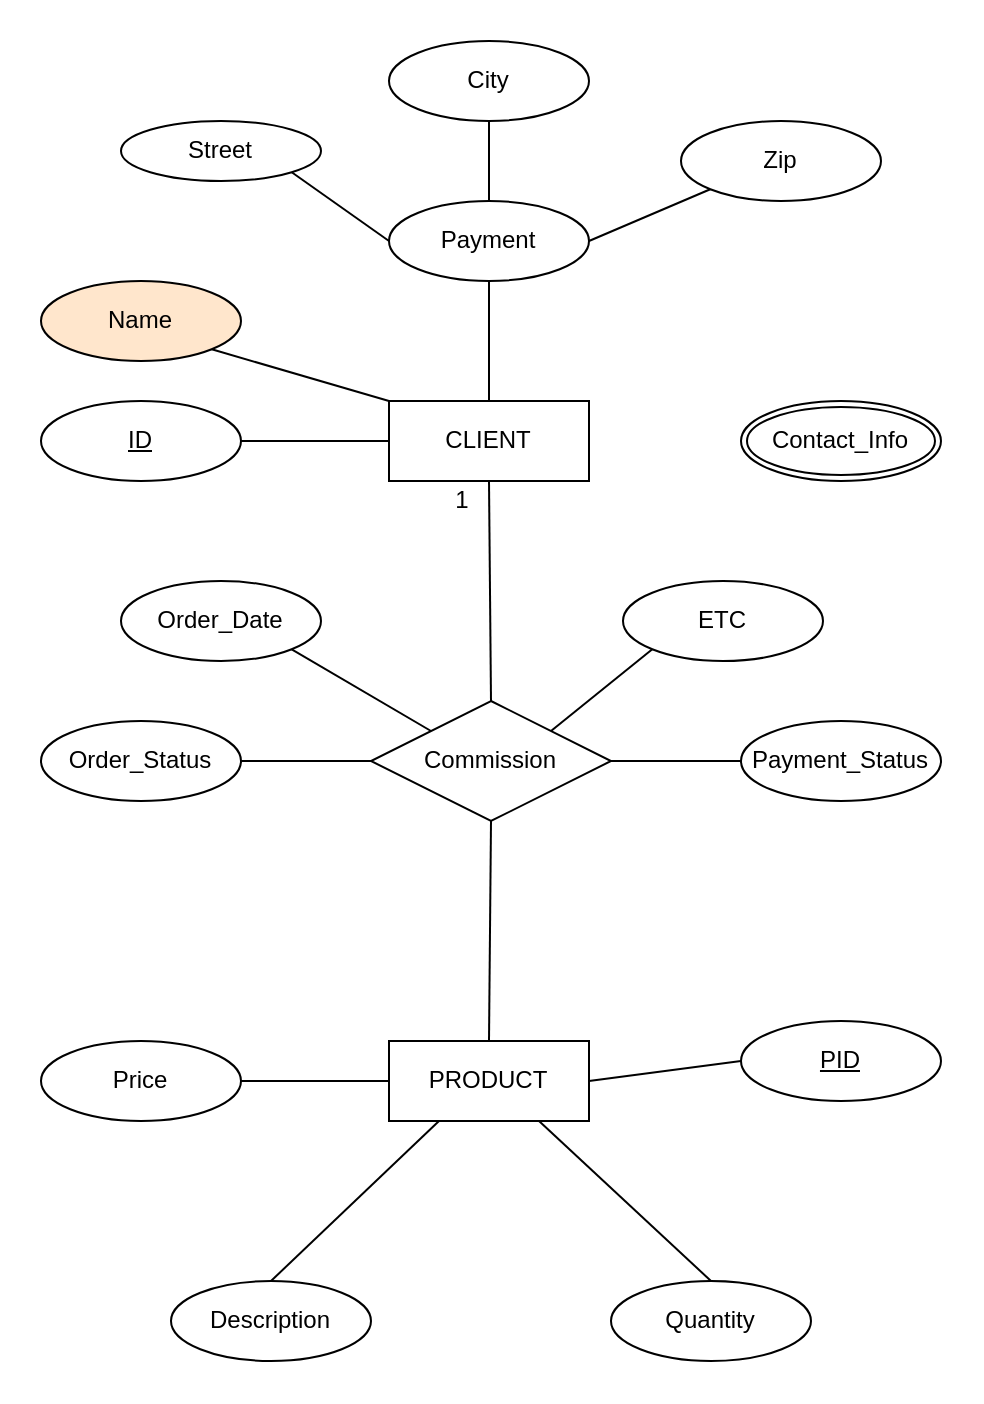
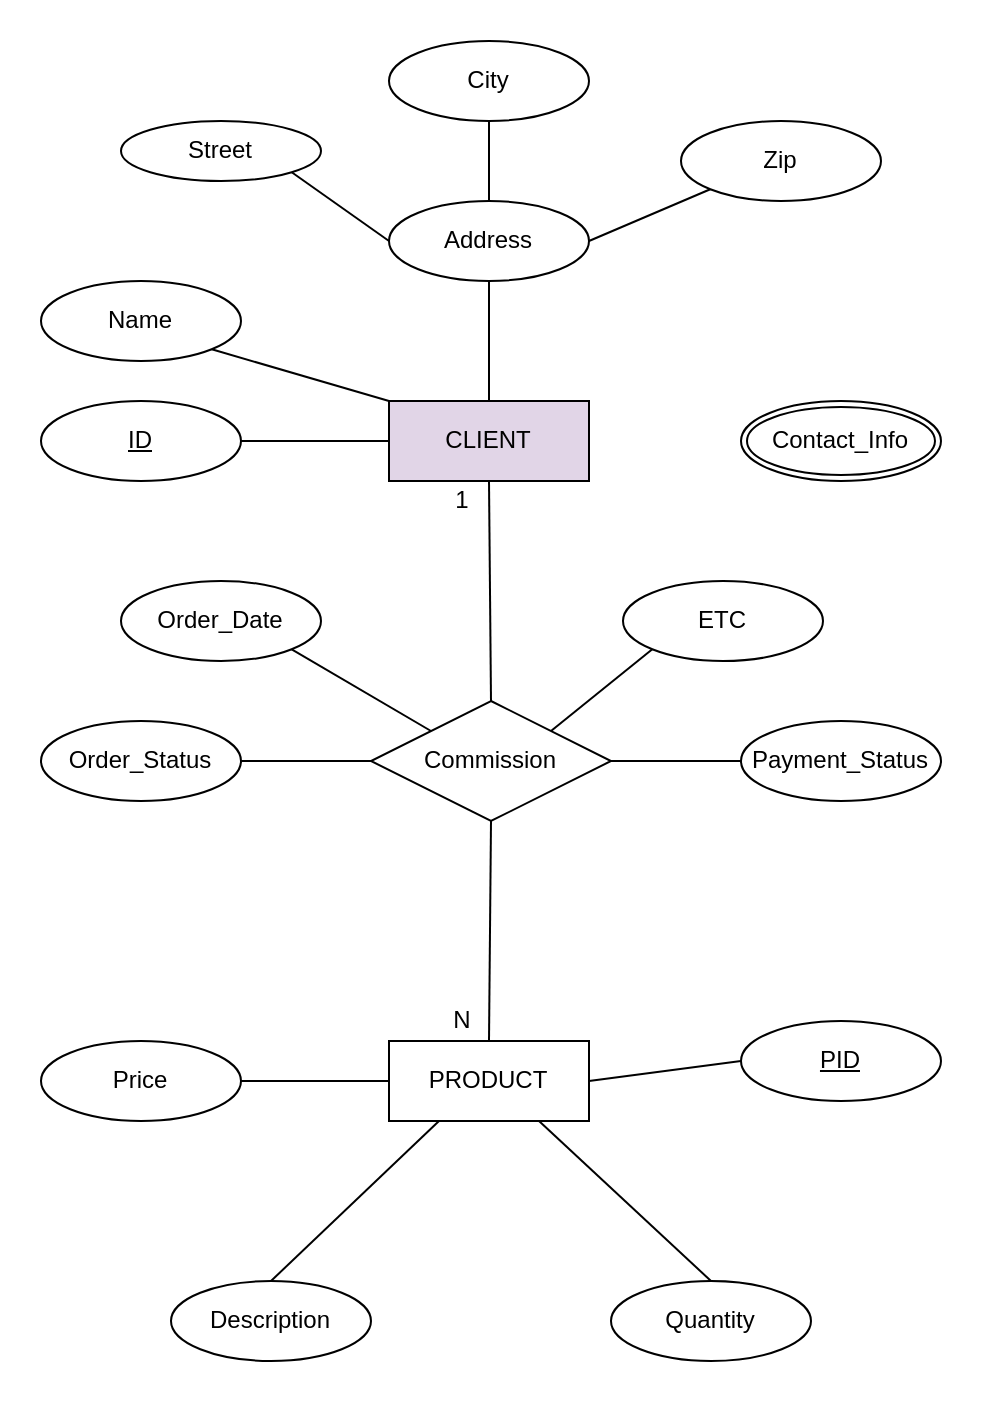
node "Payment": label "Payment" -> "Address"
node "Name": fillcolor #ffe6cc -> #ffffff
node "CLIENT": fillcolor #ffffff -> #e1d5e7
node "N": added
